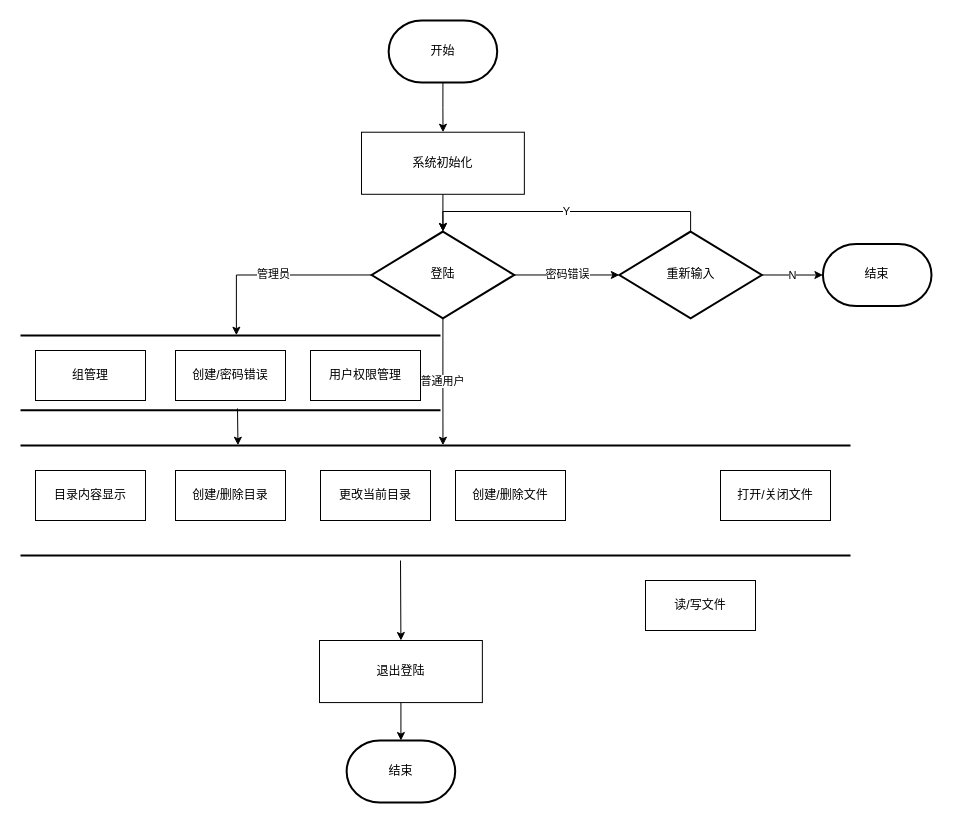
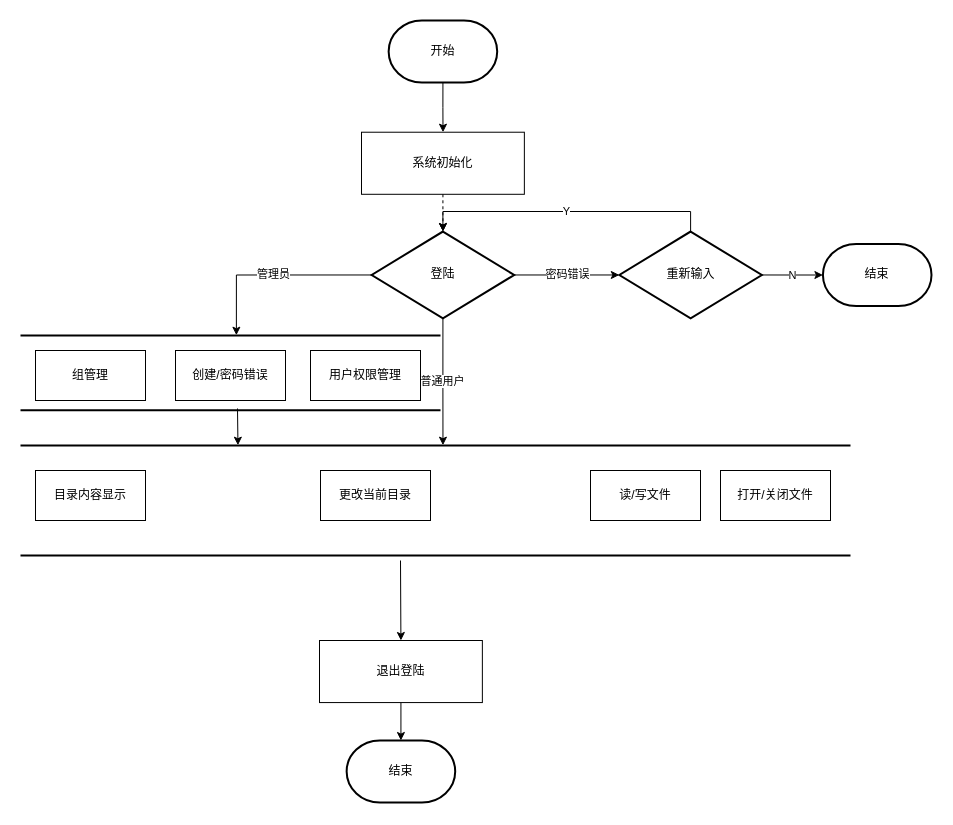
edge "系统初始化" -> "登陆": style solid -> dashed
node "创建/删除目录": removed
node "创建/删除文件": removed
node "读/写文件": moved (701, 606) -> (646, 496)
